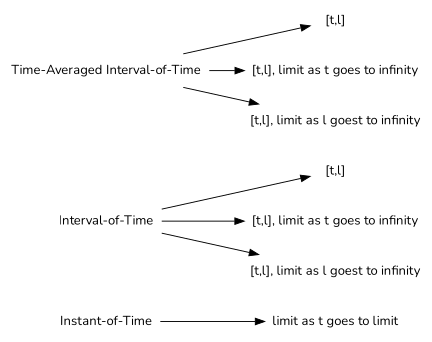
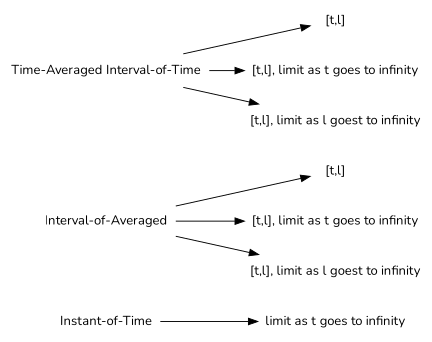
node "Interval-of-Time": label "Interval-of-Time" -> "Interval-of-Averaged"
node "limit as t goes to limit": label "limit as t goes to limit" -> "limit as t goes to infinity"
